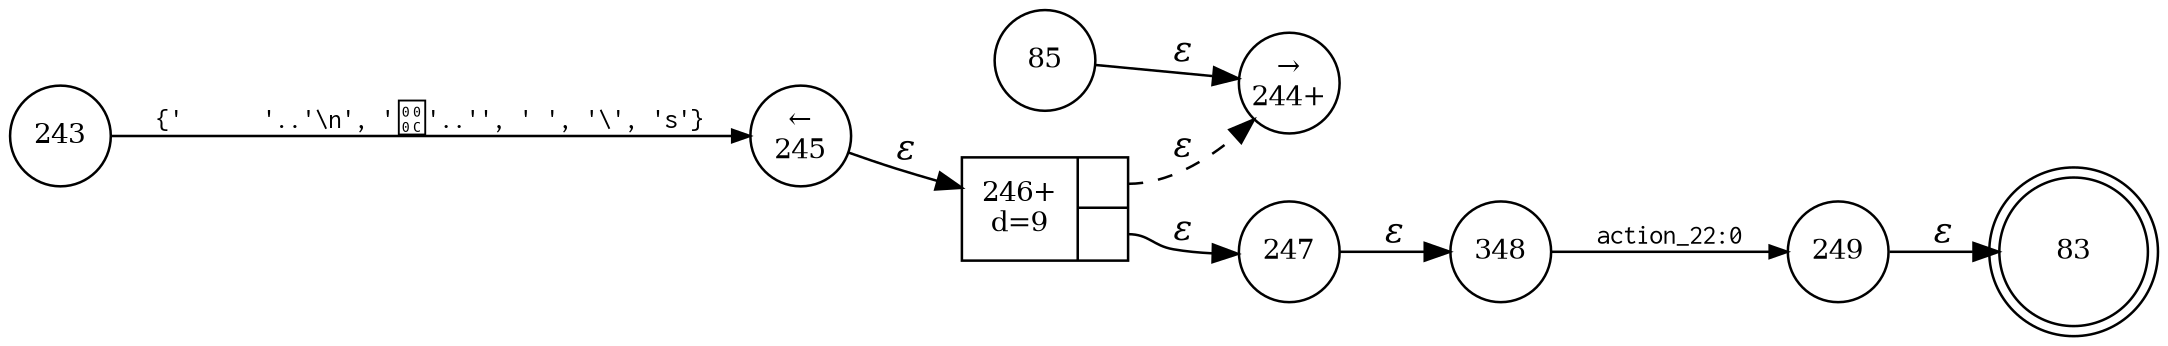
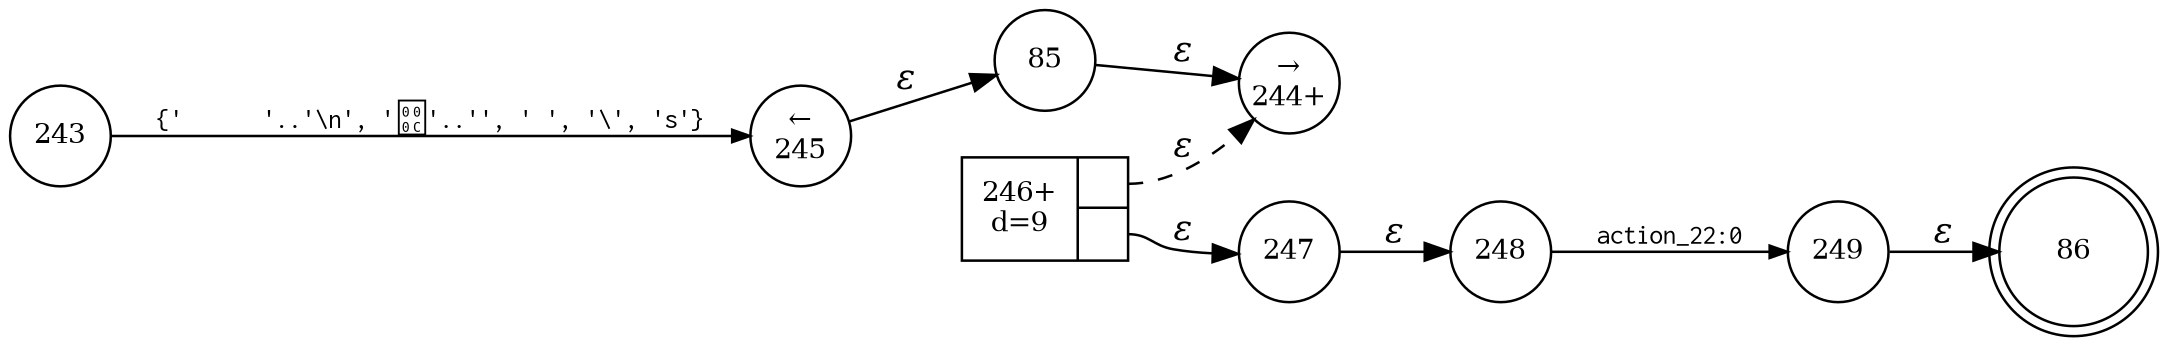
edge "← 245" -> "246+": now "← 245" -> "85"
node "348": label "348" -> "248"
node "83": label "83" -> "86"
